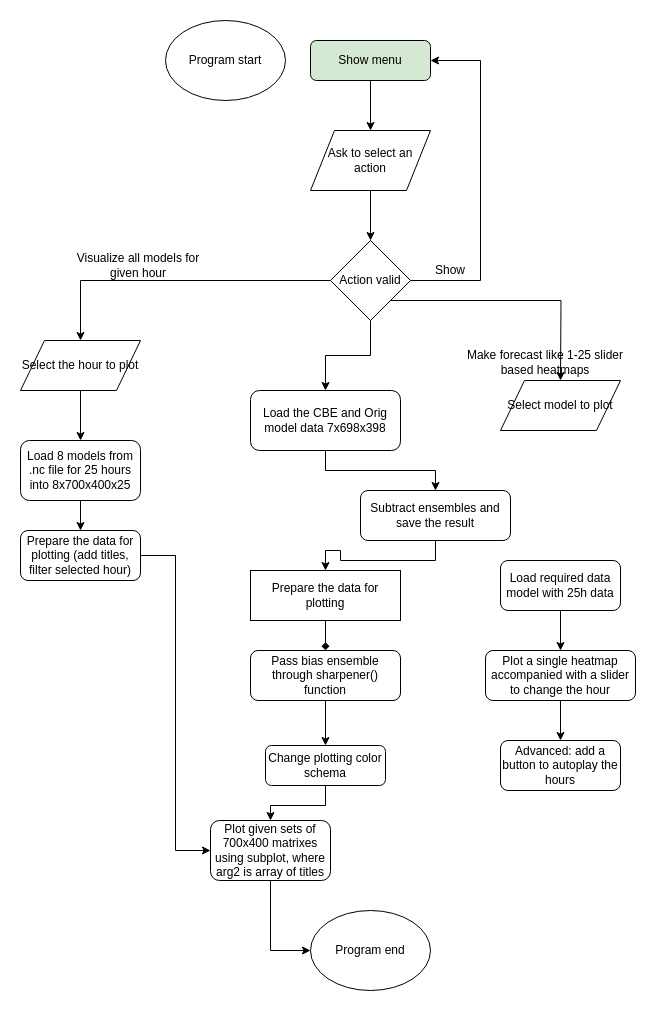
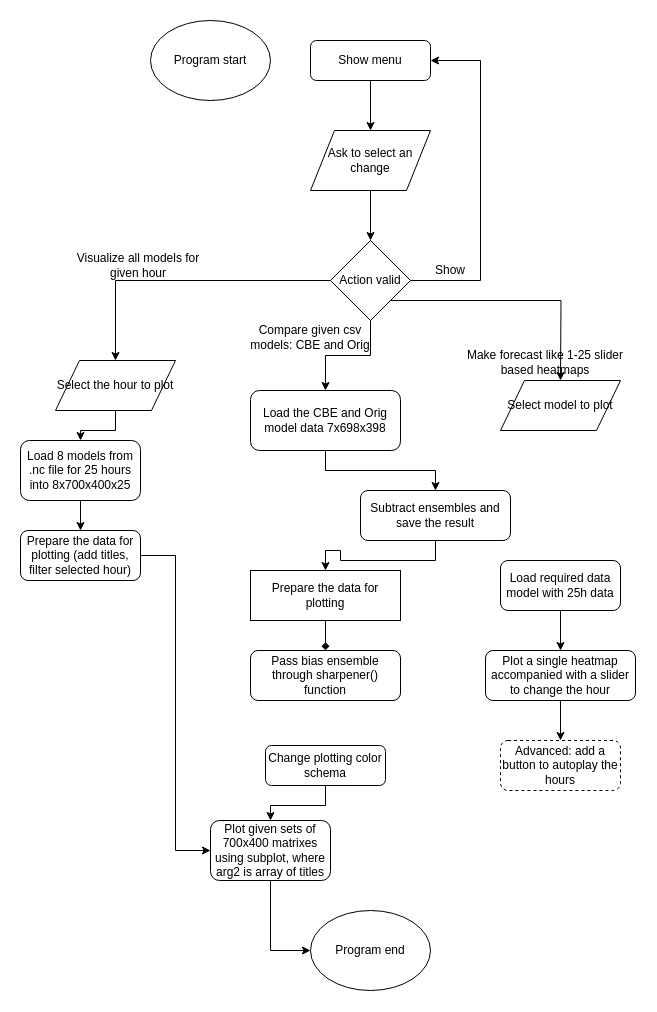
node "Program start": moved (226, 61) -> (211, 61)
node "Show menu": fillcolor #d5e8d4 -> #ffffff
node "Ask to select an action": label "Ask to select an action" -> "Ask to select an change"
node "Compare given csv models: CBE and Orig": added
node "Select the hour to plot": moved (81, 366) -> (116, 386)
edge "Pass bias ensemble through sharpener() function" -> "Change plotting color schema": removed
node "Advanced: add a button to autoplay the hours": style solid -> dashed
